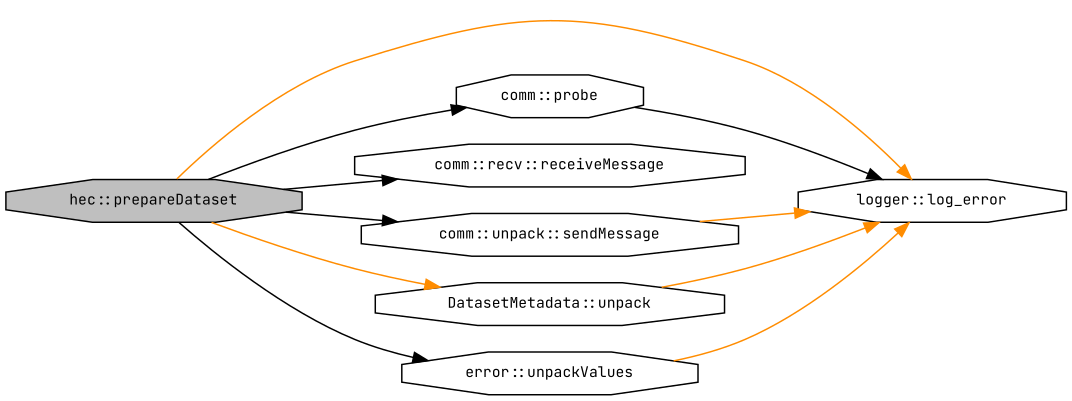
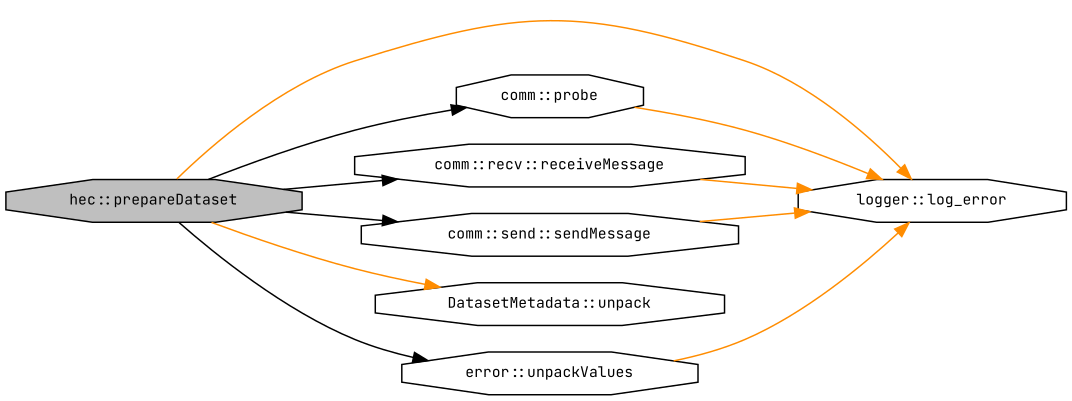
edge "comm::probe" -> "logger::log_error": color black -> darkorange
node "comm::unpack::sendMessage": label "comm::unpack::sendMessage" -> "comm::send::sendMessage"
edge "DatasetMetadata::unpack" -> "logger::log_error": now "comm::recv::receiveMessage" -> "logger::log_error"
